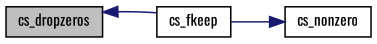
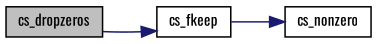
edge "cs_fkeep" -> "cs_dropzeros": reversed
